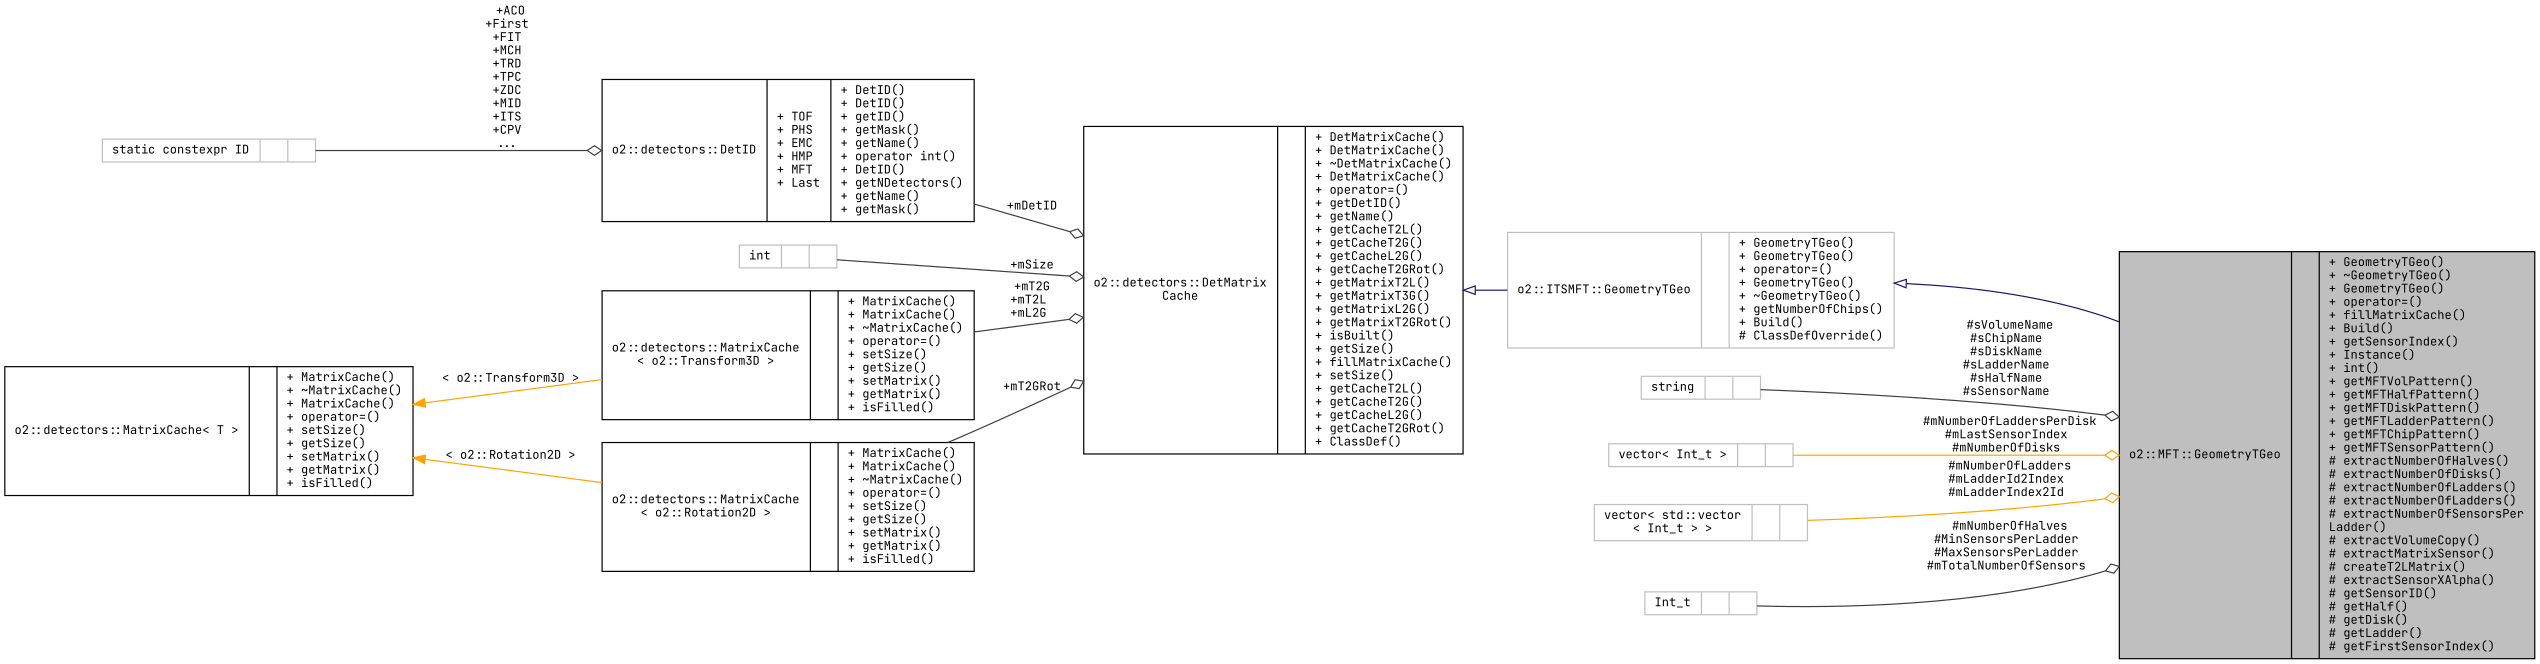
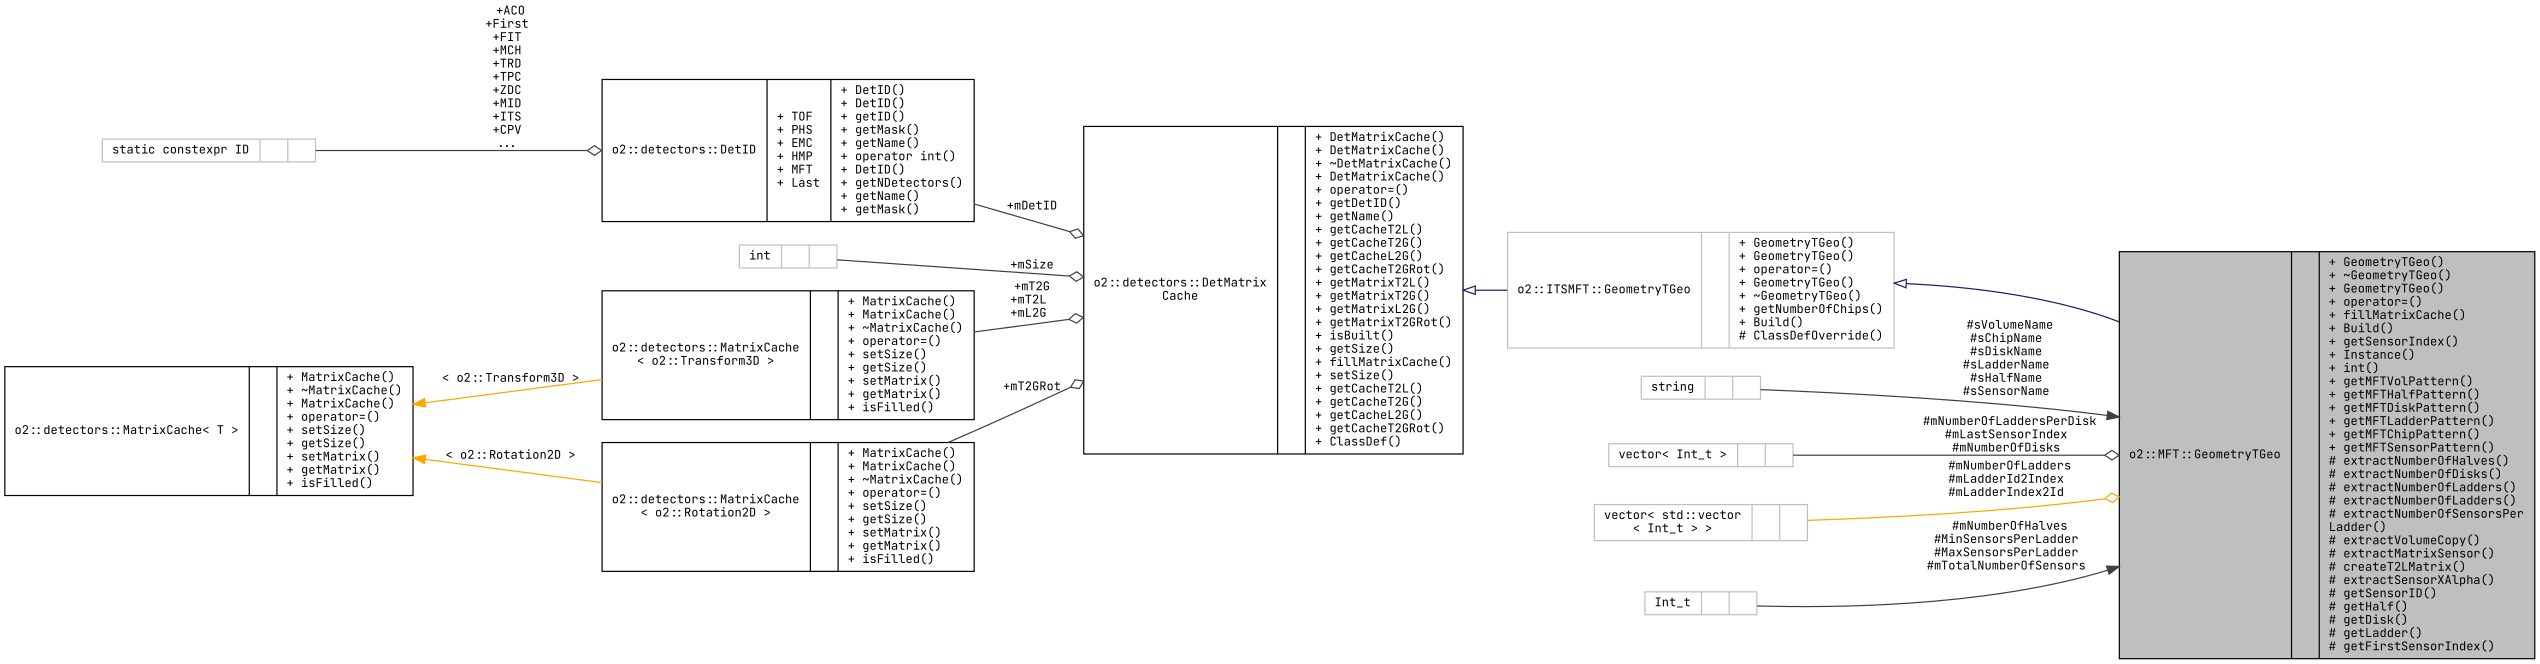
node "o2::detectors::DetMatrix": text "+ getMatrixT3G()" -> "+ getMatrixT2G()"
edge "string" -> "o2::MFT::GeometryTGeo": arrowhead odiamond -> normal
edge "vector< Int_t >" -> "o2::MFT::GeometryTGeo": color orange -> grey25
edge "Int_t" -> "o2::MFT::GeometryTGeo": arrowhead odiamond -> normal
